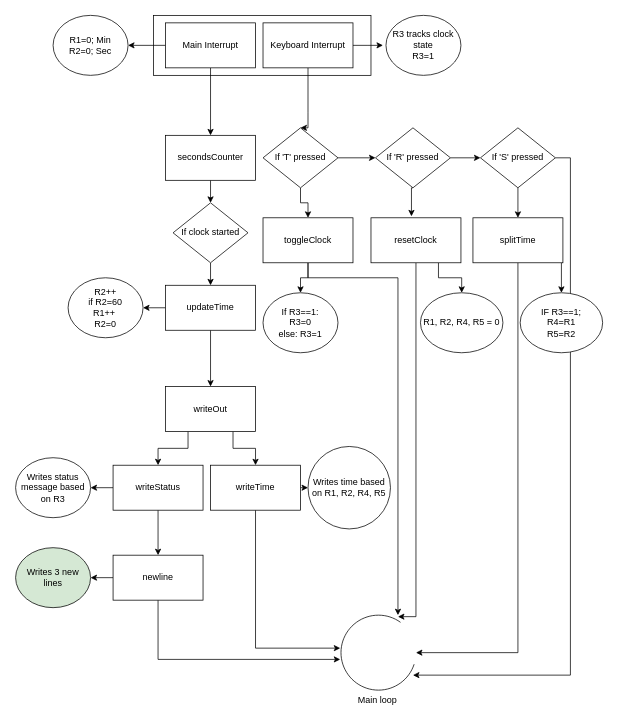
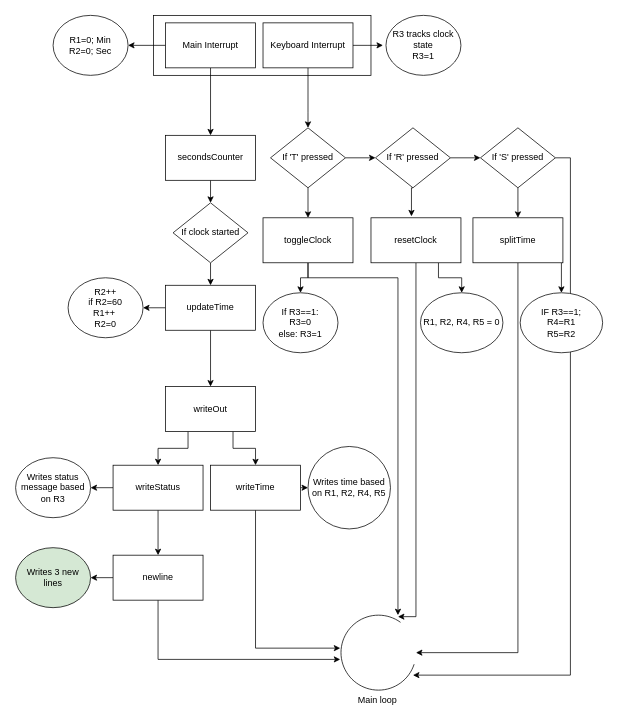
node "If 'T' pressed": moved (300, 158) -> (308, 158)
